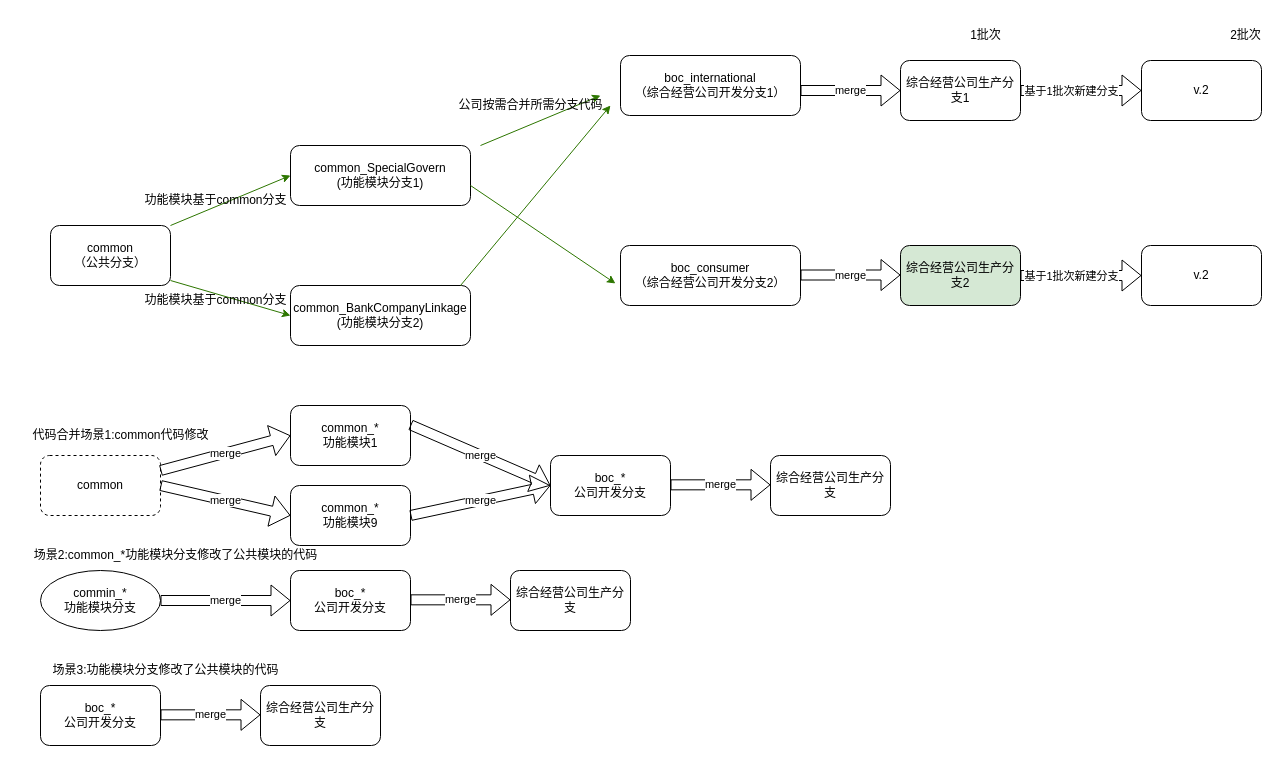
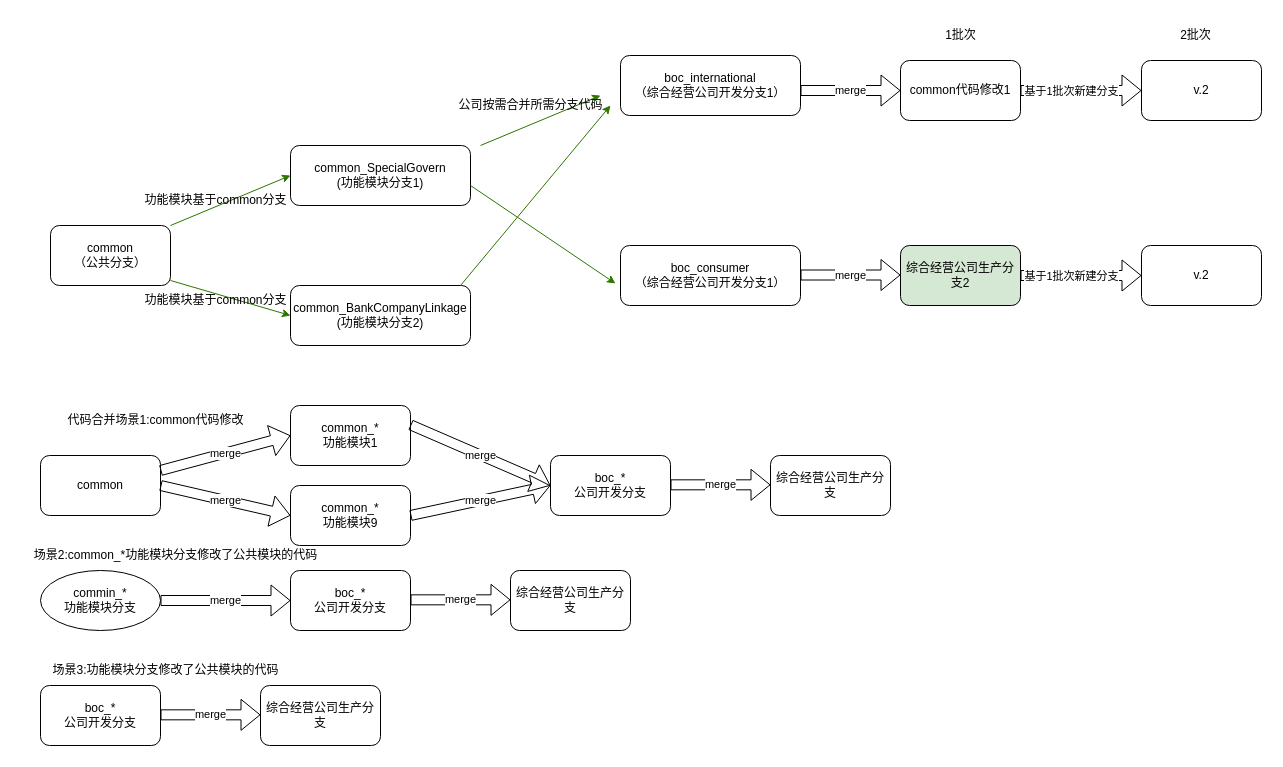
node "1批次": moved (986, 36) -> (961, 36)
node "2批次": moved (1246, 36) -> (1196, 36)
node "综合经营公司生产分支1": label "综合经营公司生产分支1" -> "common代码修改1"
node "boc_consumer （综合经营公司开发分支2）": label "boc_consumer （综合经营公司开发分支2）" -> "boc_consumer （综合经营公司开发分支1）"
node "代码合并场景1:common代码修改": moved (121, 436) -> (156, 421)
node "common": style dashed -> solid
